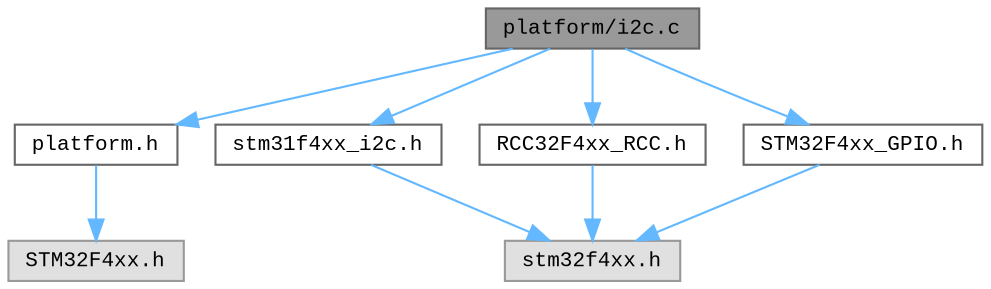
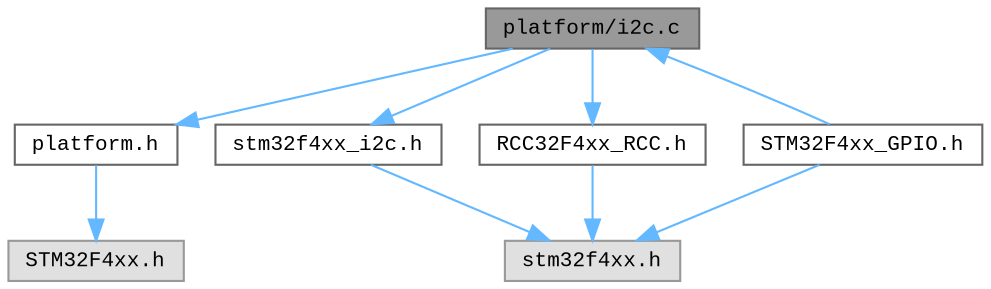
edge "platform/i2c.c" -> "STM32F4xx_GPIO.h": reversed
node "stm31f4xx_i2c.h": label "stm31f4xx_i2c.h" -> "stm32f4xx_i2c.h"
